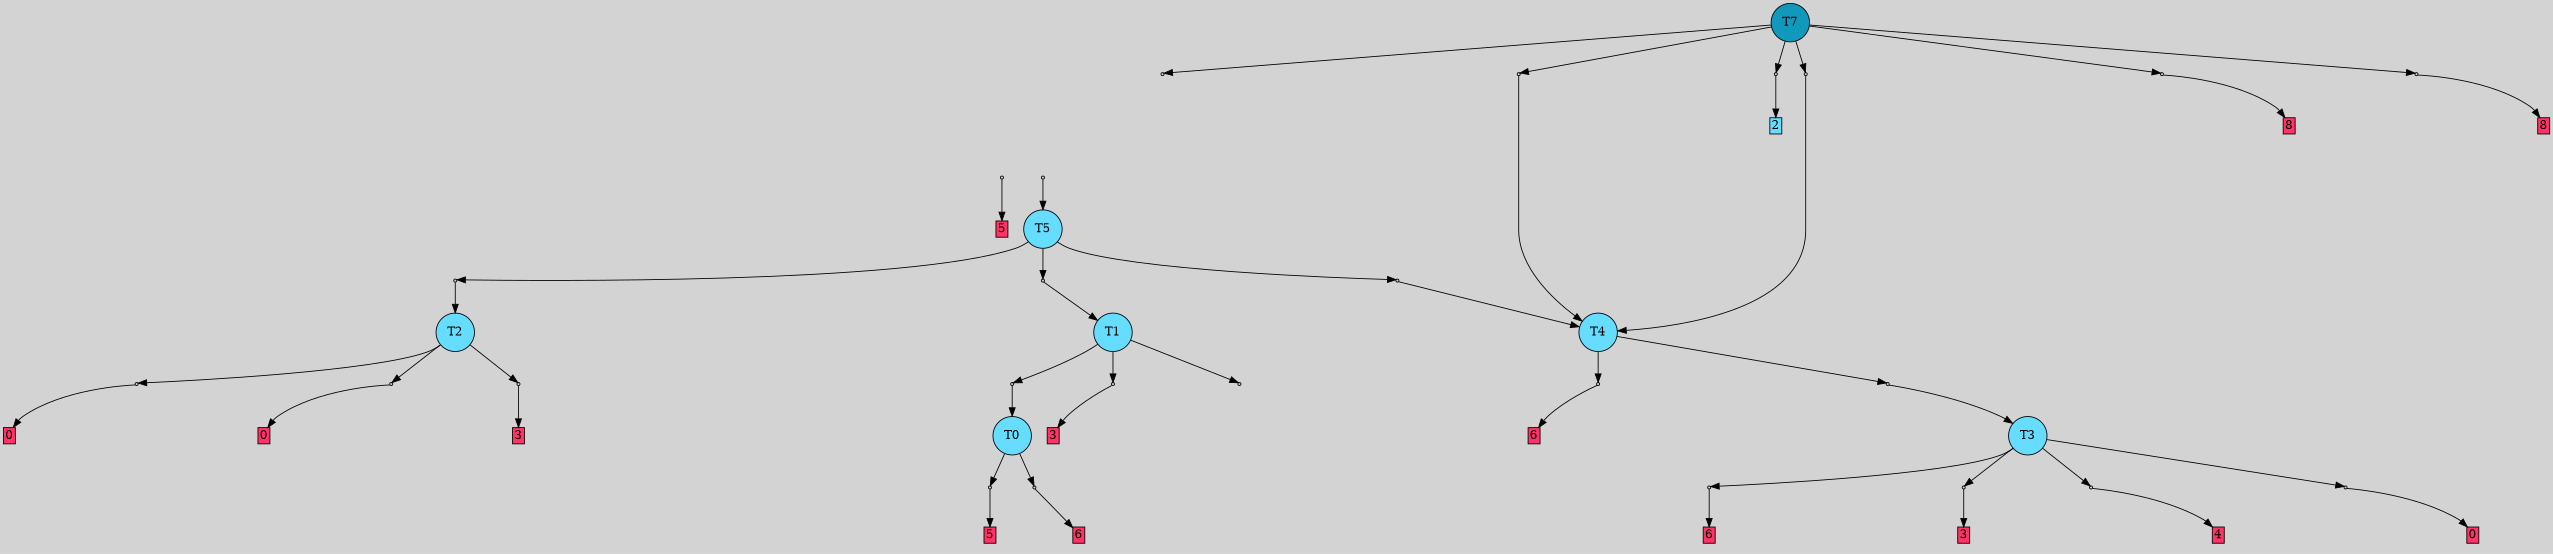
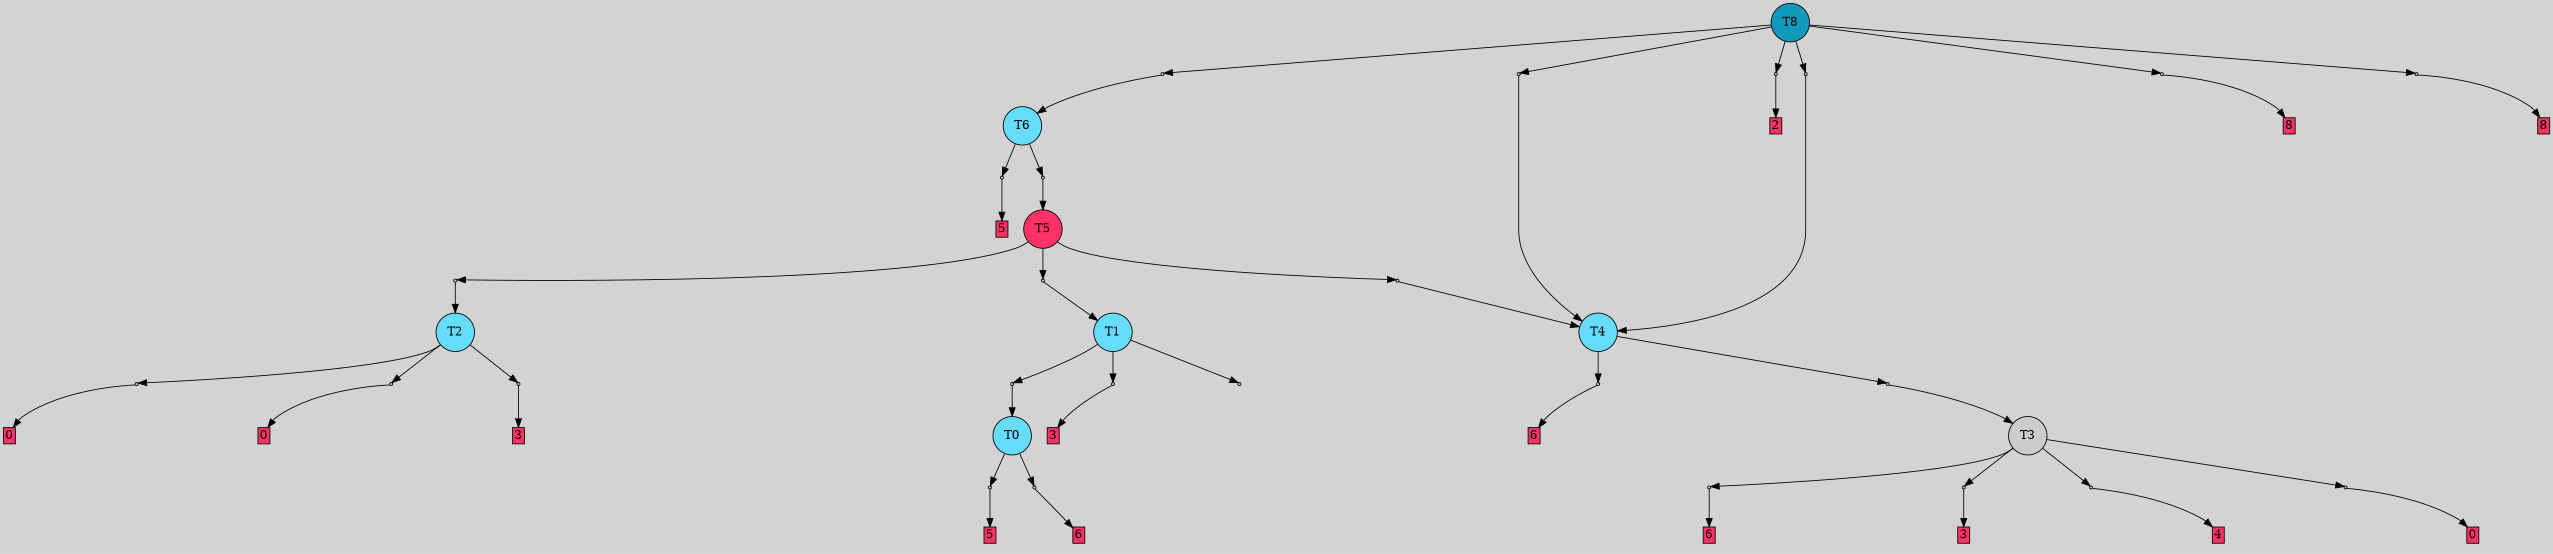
node "T7": label "T7" -> "T8"
node "T6": added
node "2": fillcolor #66ddff -> #ff3366
node "T5": fillcolor #66ddff -> #ff3366
node "T3": fillcolor #66ddff -> #cccccc
